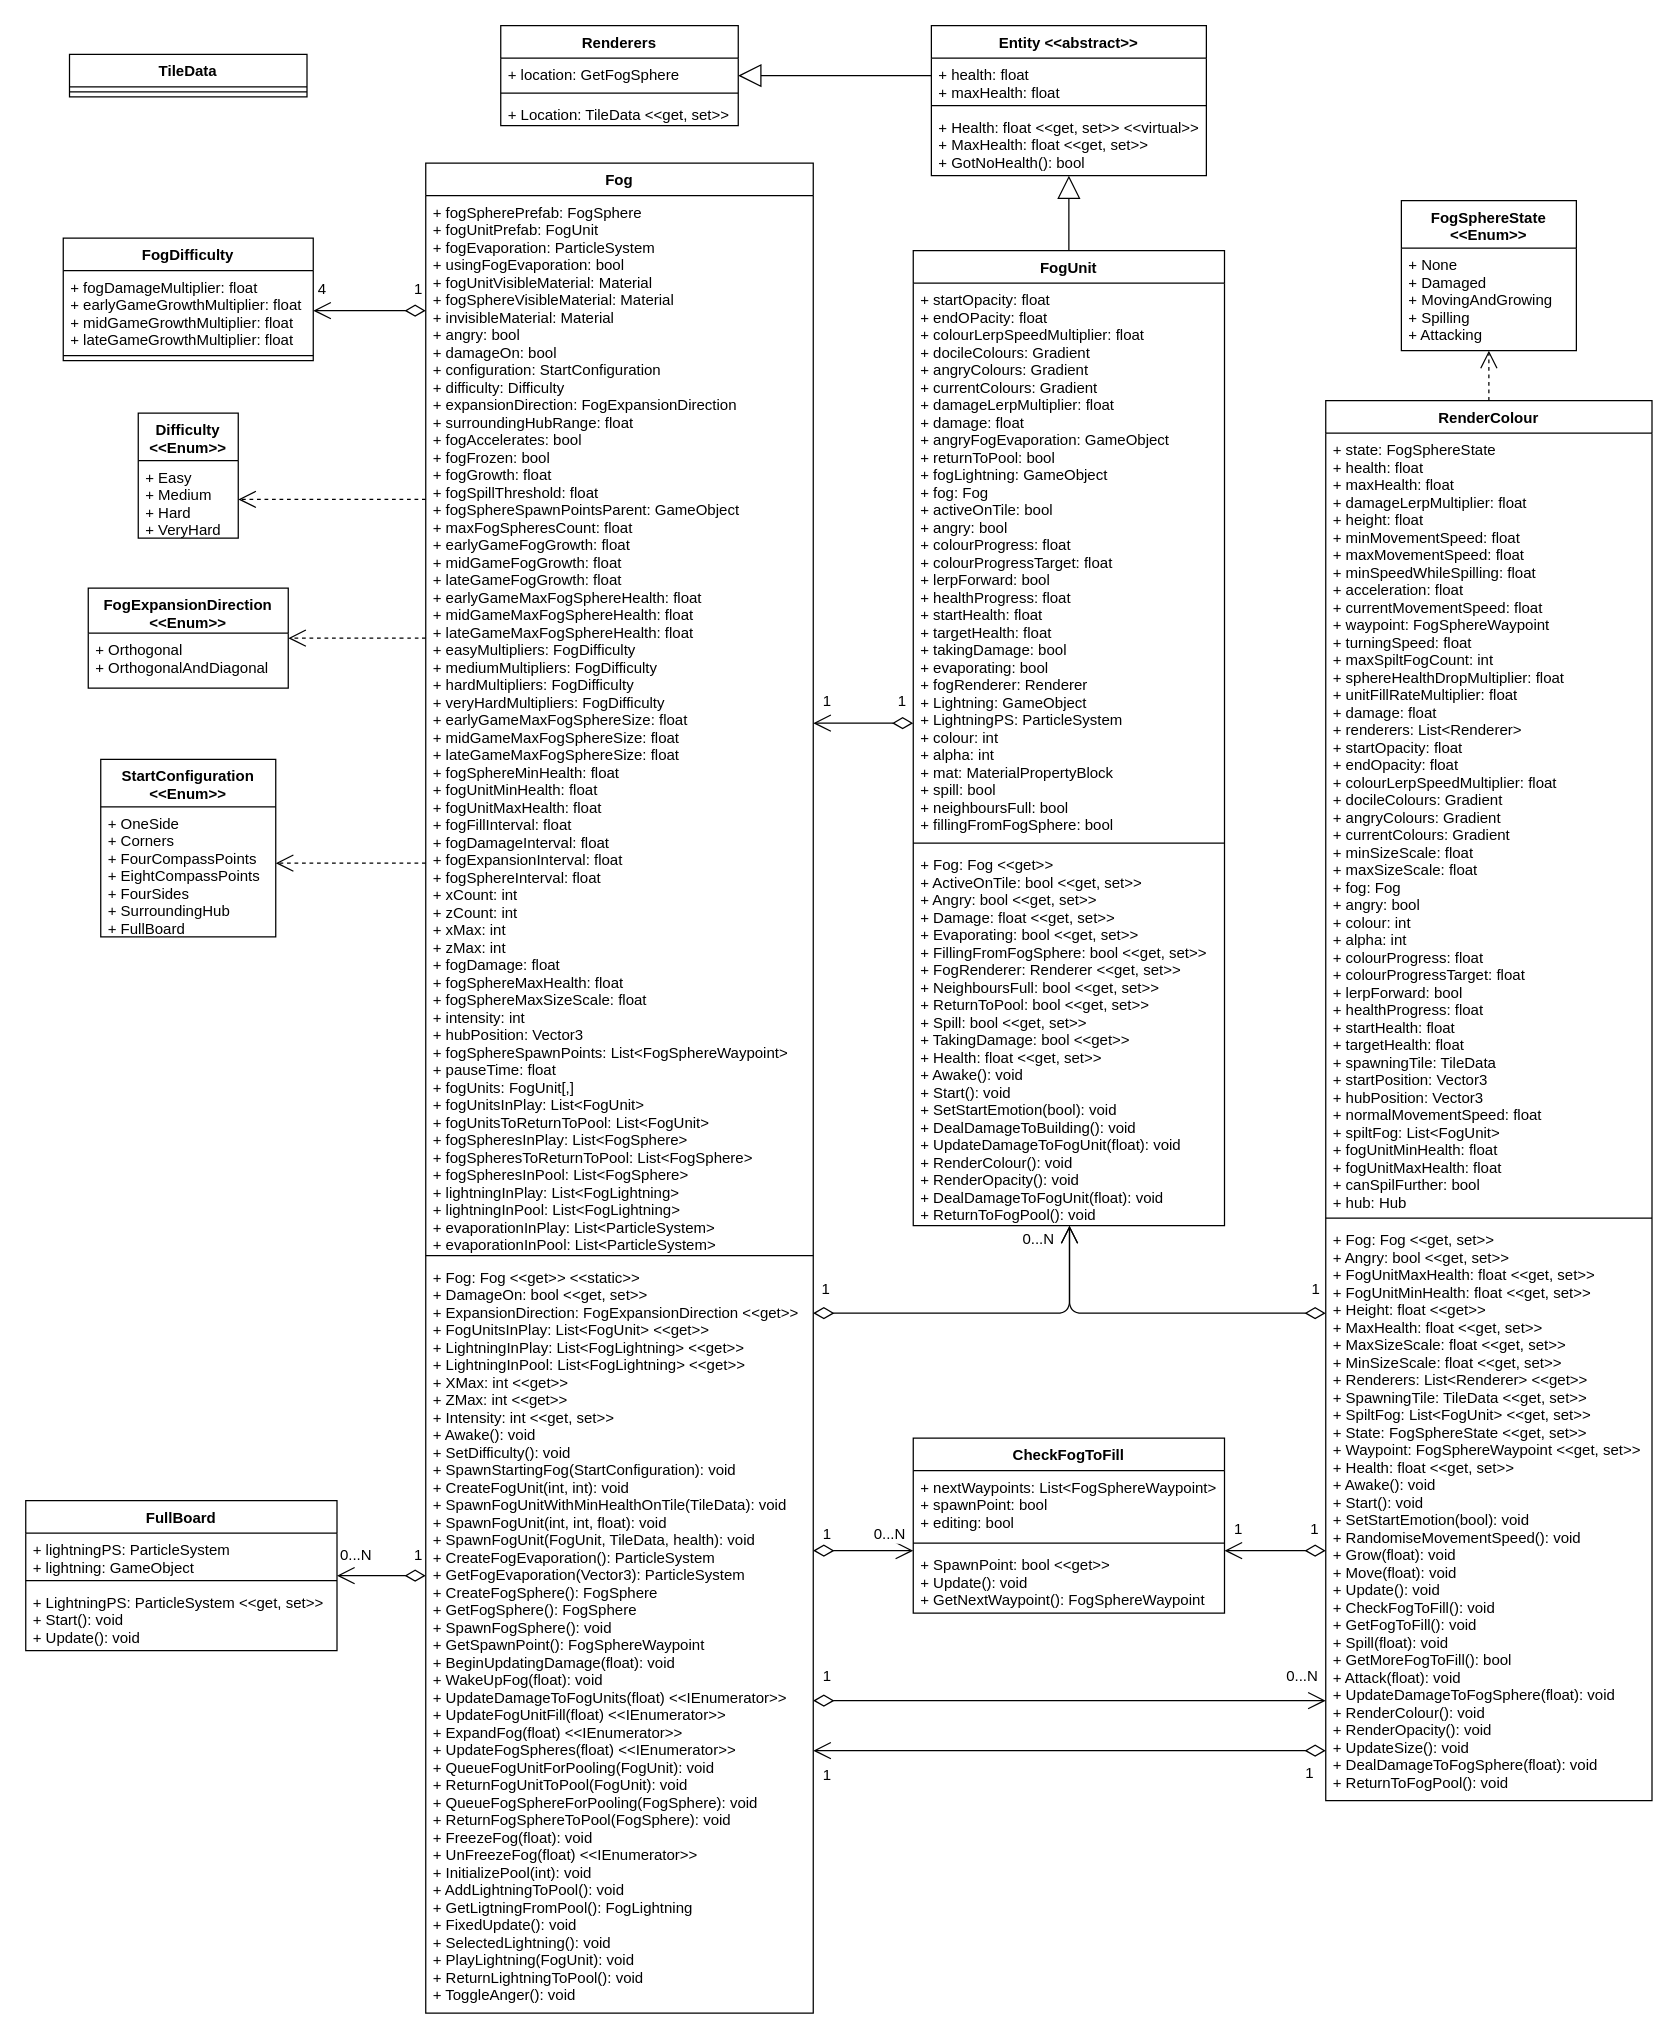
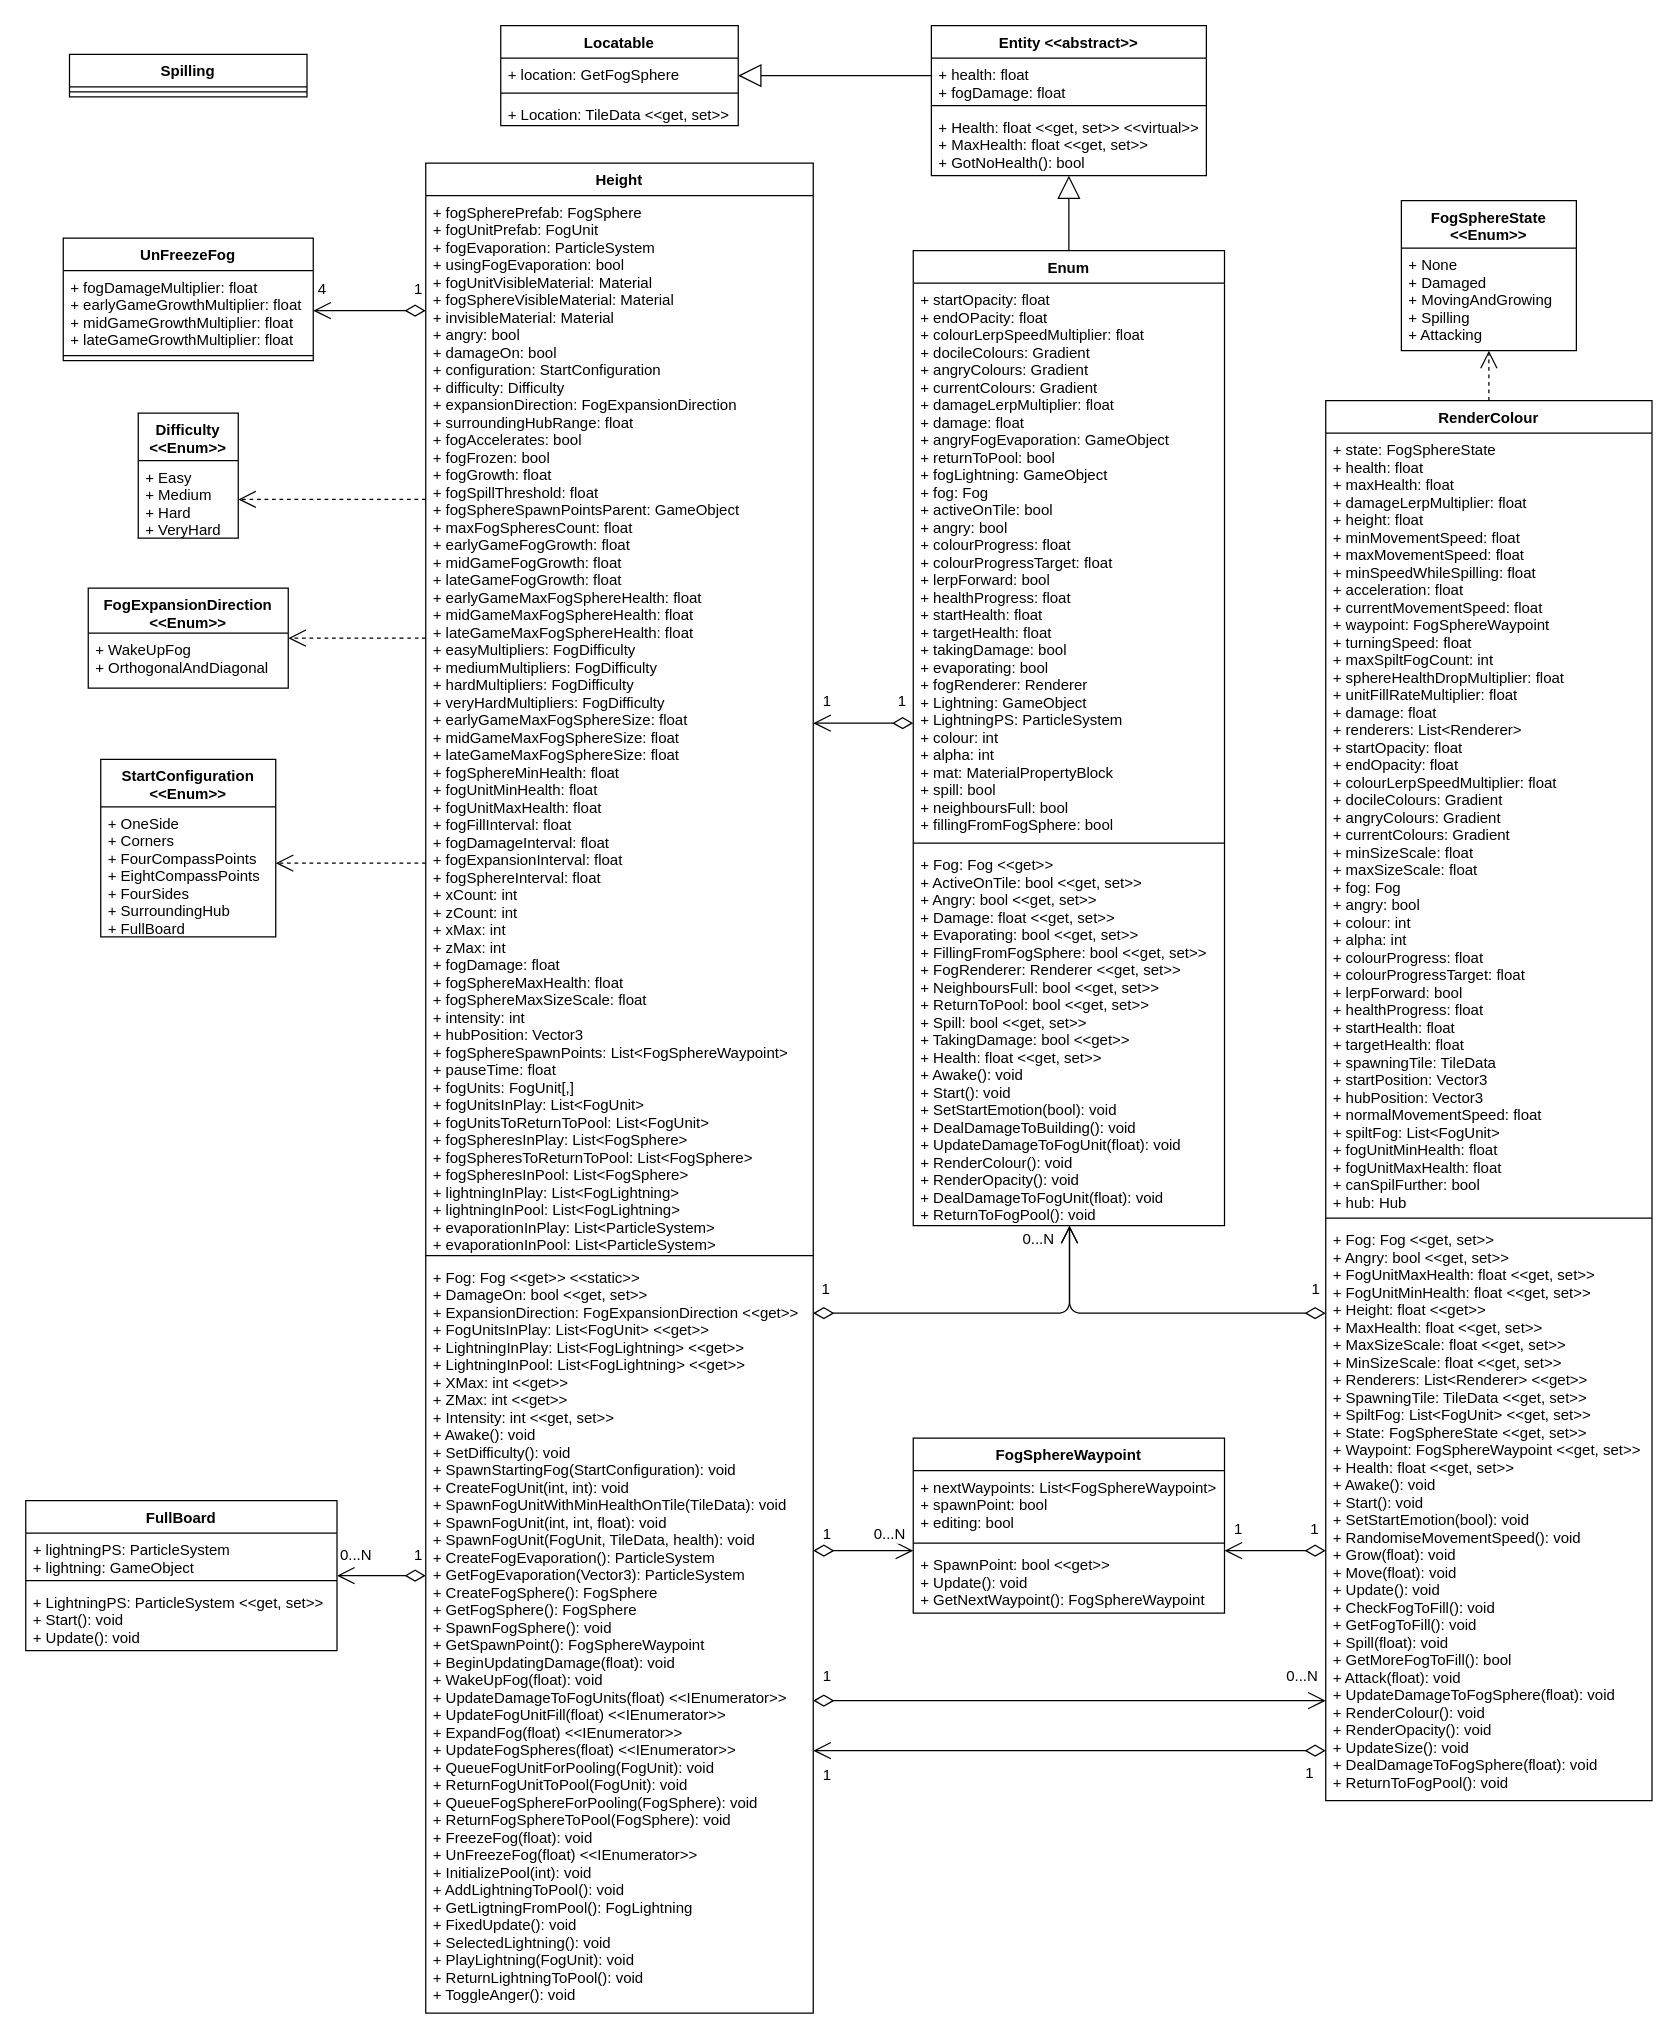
node "Renderers": label "Renderers" -> "Locatable"
node "TileData": label "TileData" -> "Spilling"
node "+ health: float + maxHealth: float": label "+ health: float + maxHealth: float" -> "+ health: float + fogDamage: float"
node "Fog": label "Fog" -> "Height"
node "FogDifficulty": label "FogDifficulty" -> "UnFreezeFog"
node "FogUnit": label "FogUnit" -> "Enum"
node "+ Orthogonal + OrthogonalAndDiagonal": label "+ Orthogonal + OrthogonalAndDiagonal" -> "+ WakeUpFog + OrthogonalAndDiagonal"
node "CheckFogToFill": label "CheckFogToFill" -> "FogSphereWaypoint"
